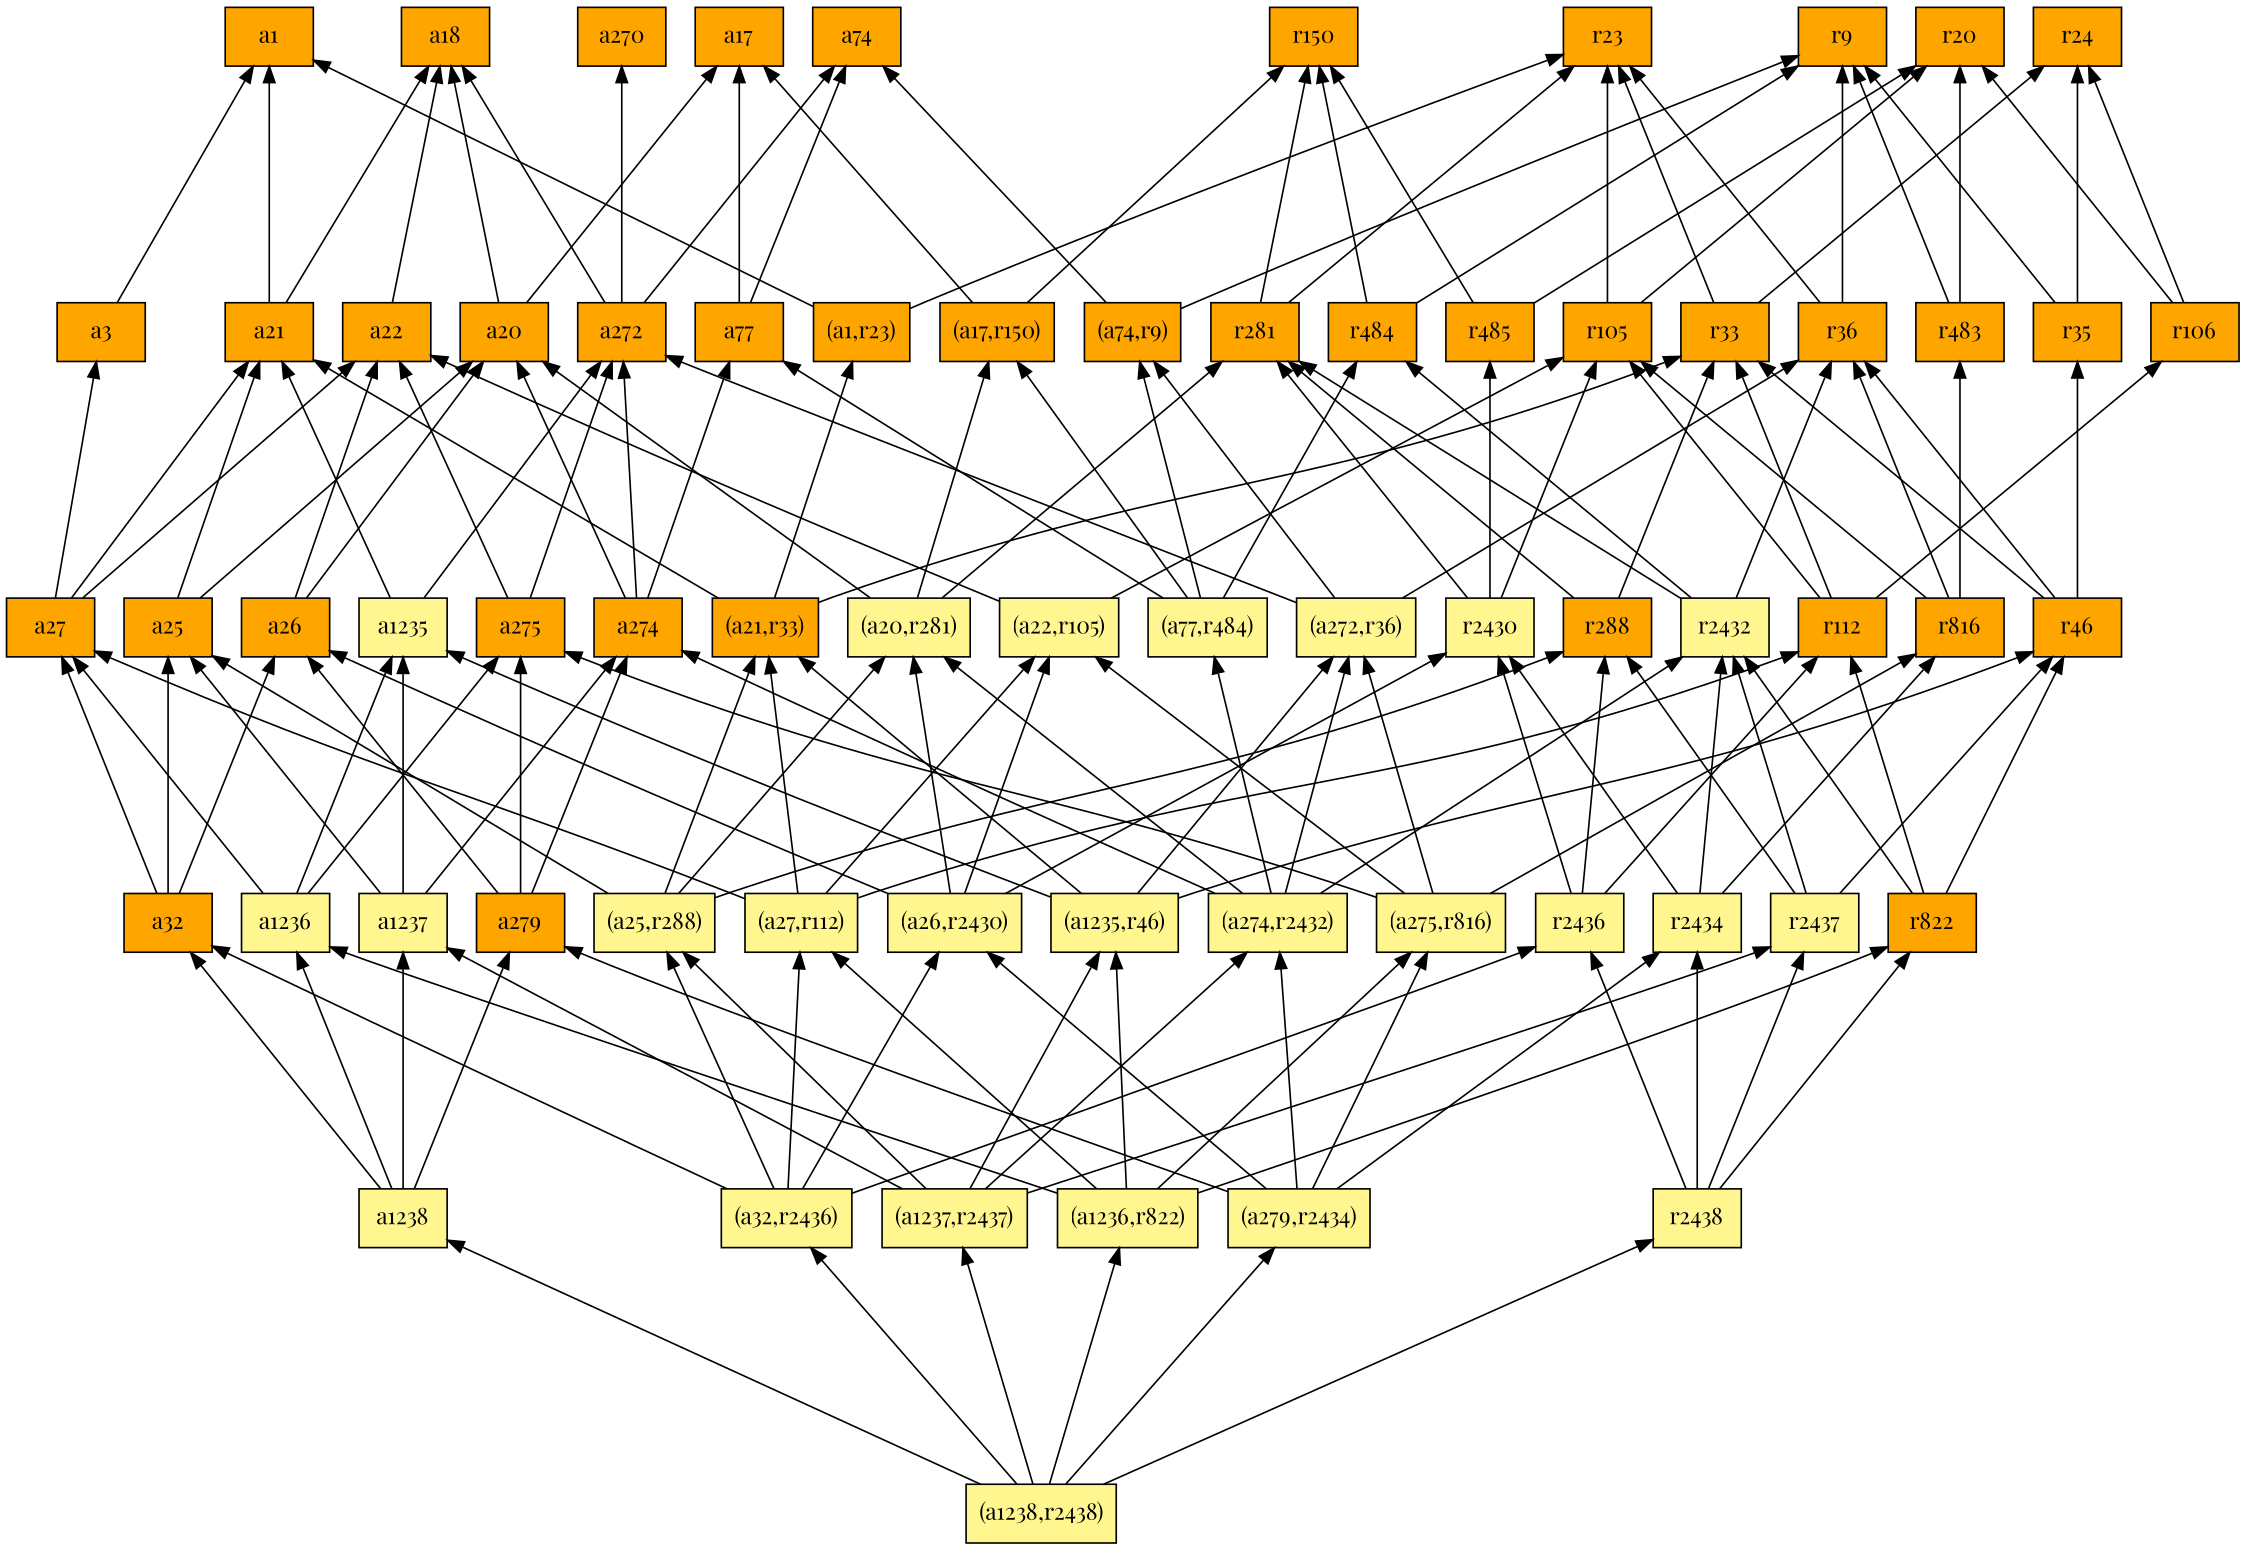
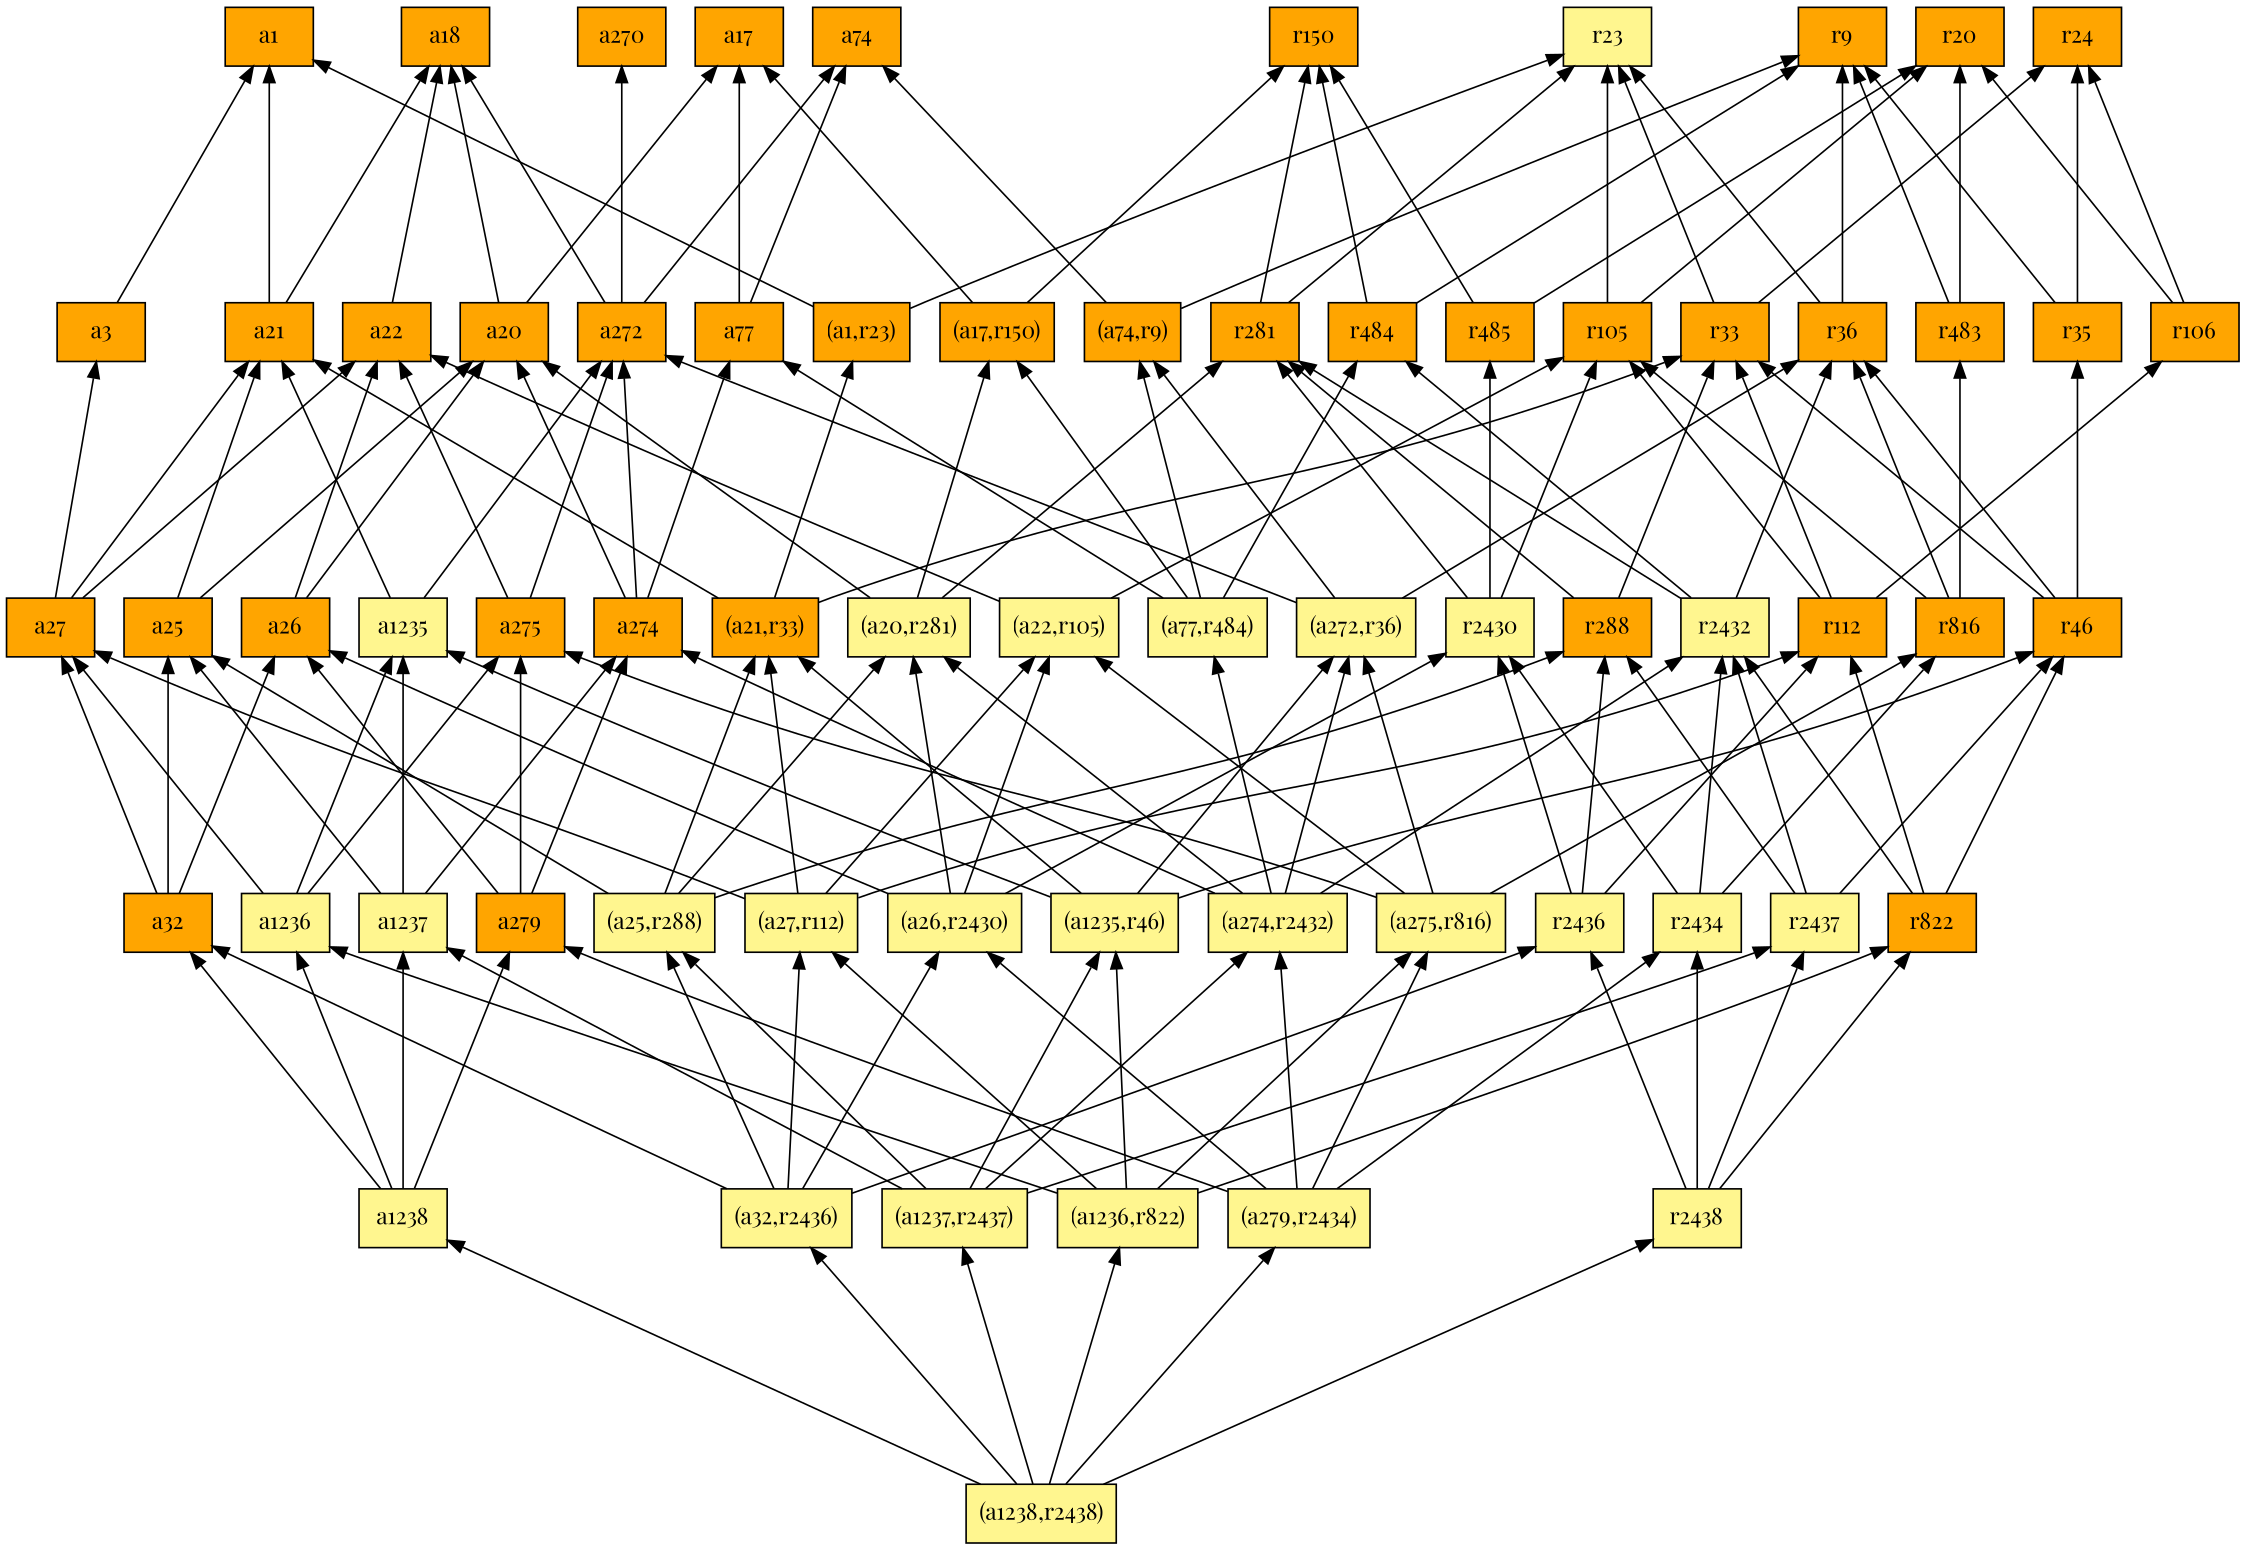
node "r23": fillcolor orange -> khaki1
